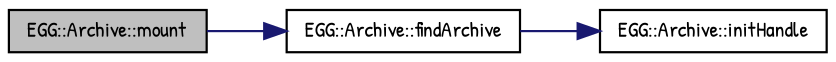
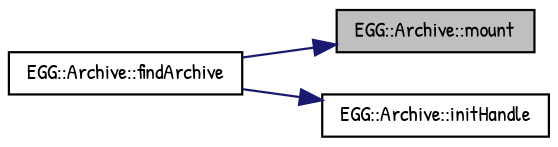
edge "EGG::Archive::mount" -> "EGG::Archive::findArchive": reversed
